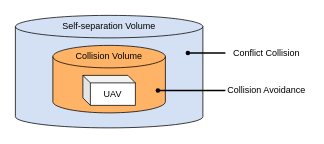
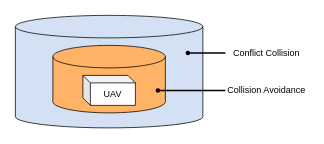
node "Self-separation Volume": removed
node "Collision Volume": removed
